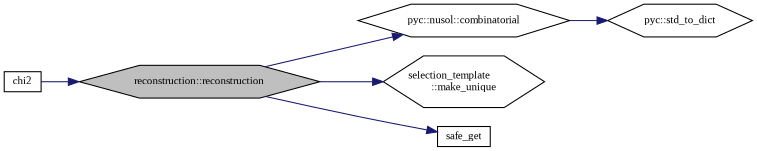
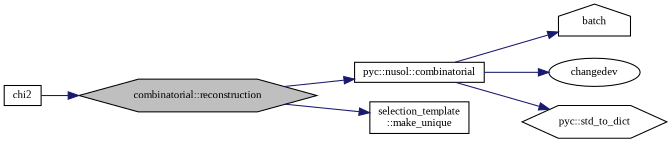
node "pyc::nusol::combinatorial": shape hexagon -> box
node "batch": added
node "changedev": added
node "reconstruction::reconstruction": label "reconstruction::reconstruction" -> "combinatorial::reconstruction"
node "selection_template ::make_unique": shape hexagon -> box
node "safe_get": removed
